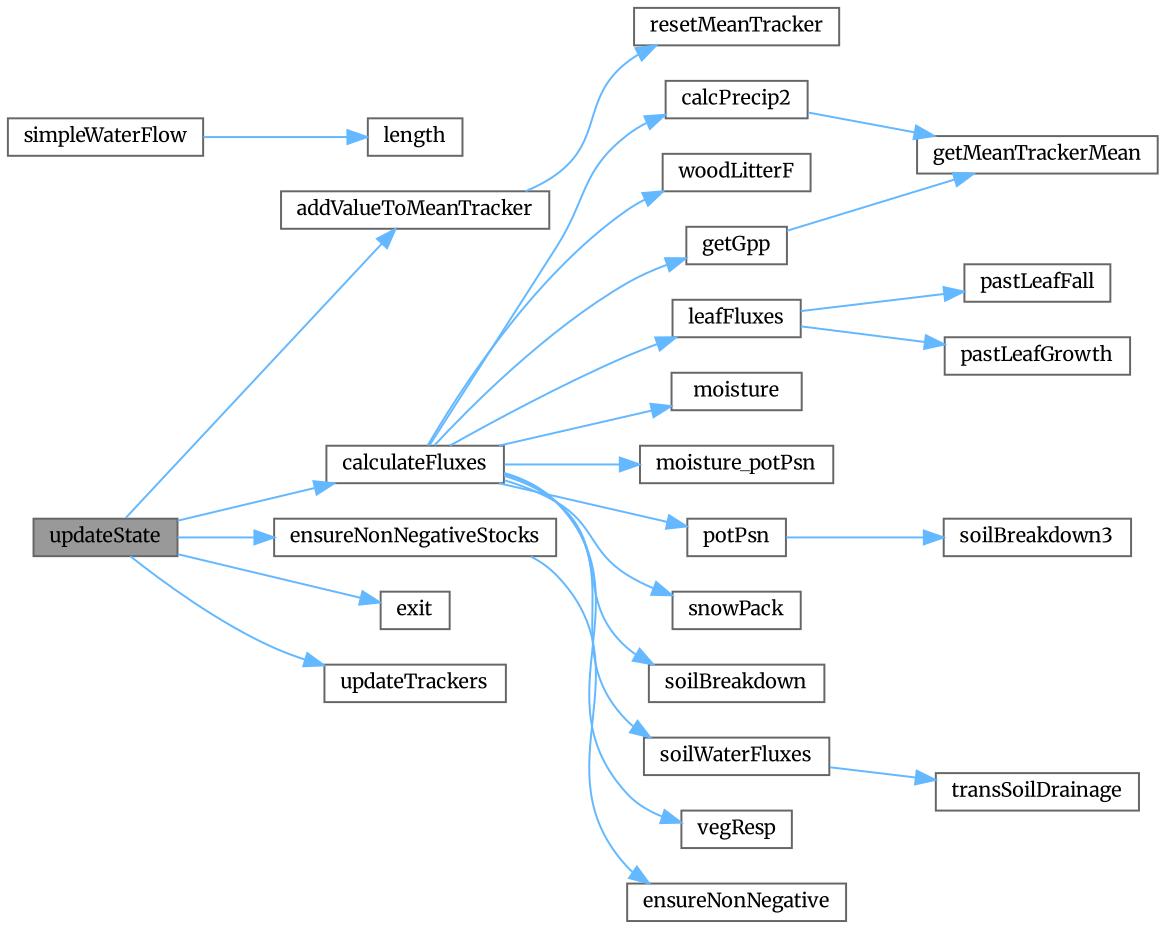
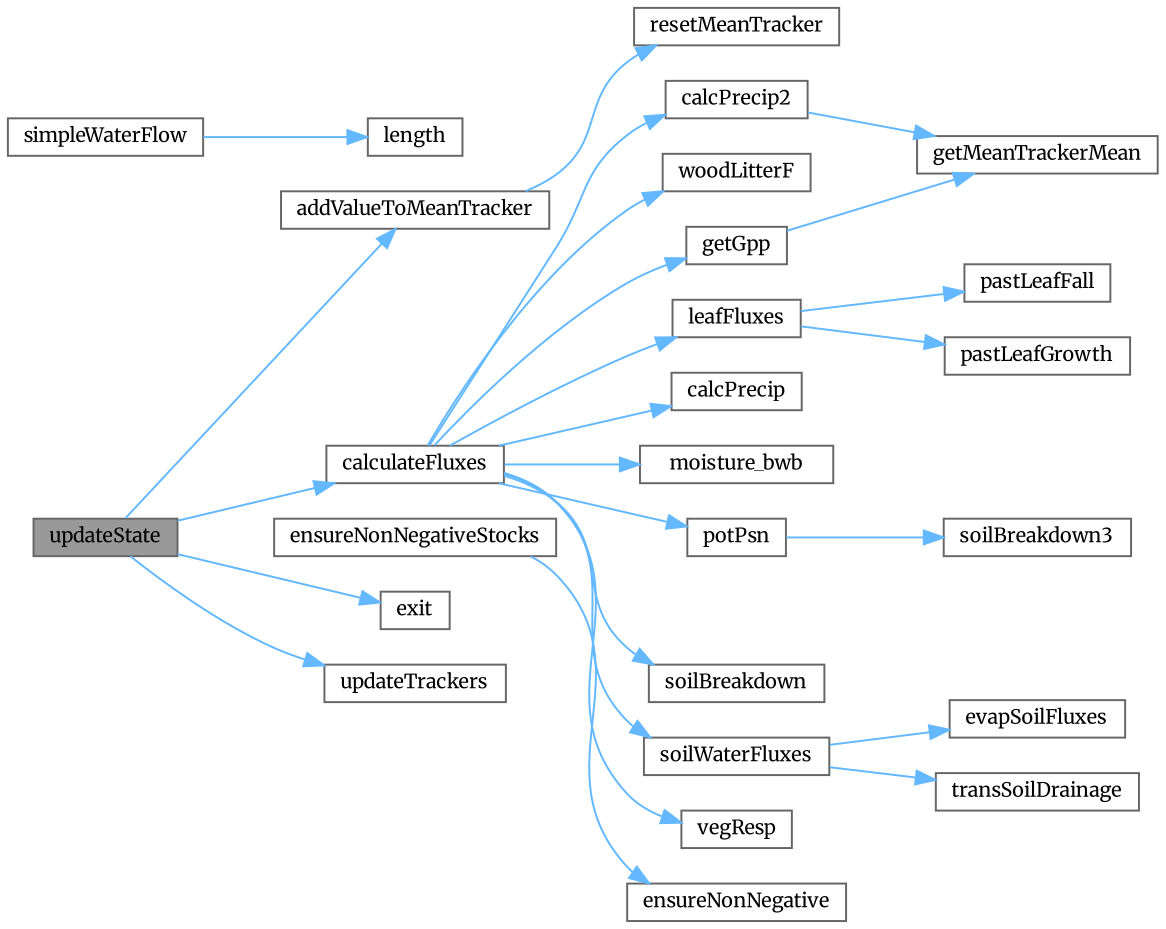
node "moisture": label "moisture" -> "calcPrecip"
node "moisture_potPsn": label "moisture_potPsn" -> "moisture_bwb"
edge "updateState" -> "ensureNonNegativeStocks": removed
node "snowPack": removed
node "evapSoilFluxes": added
